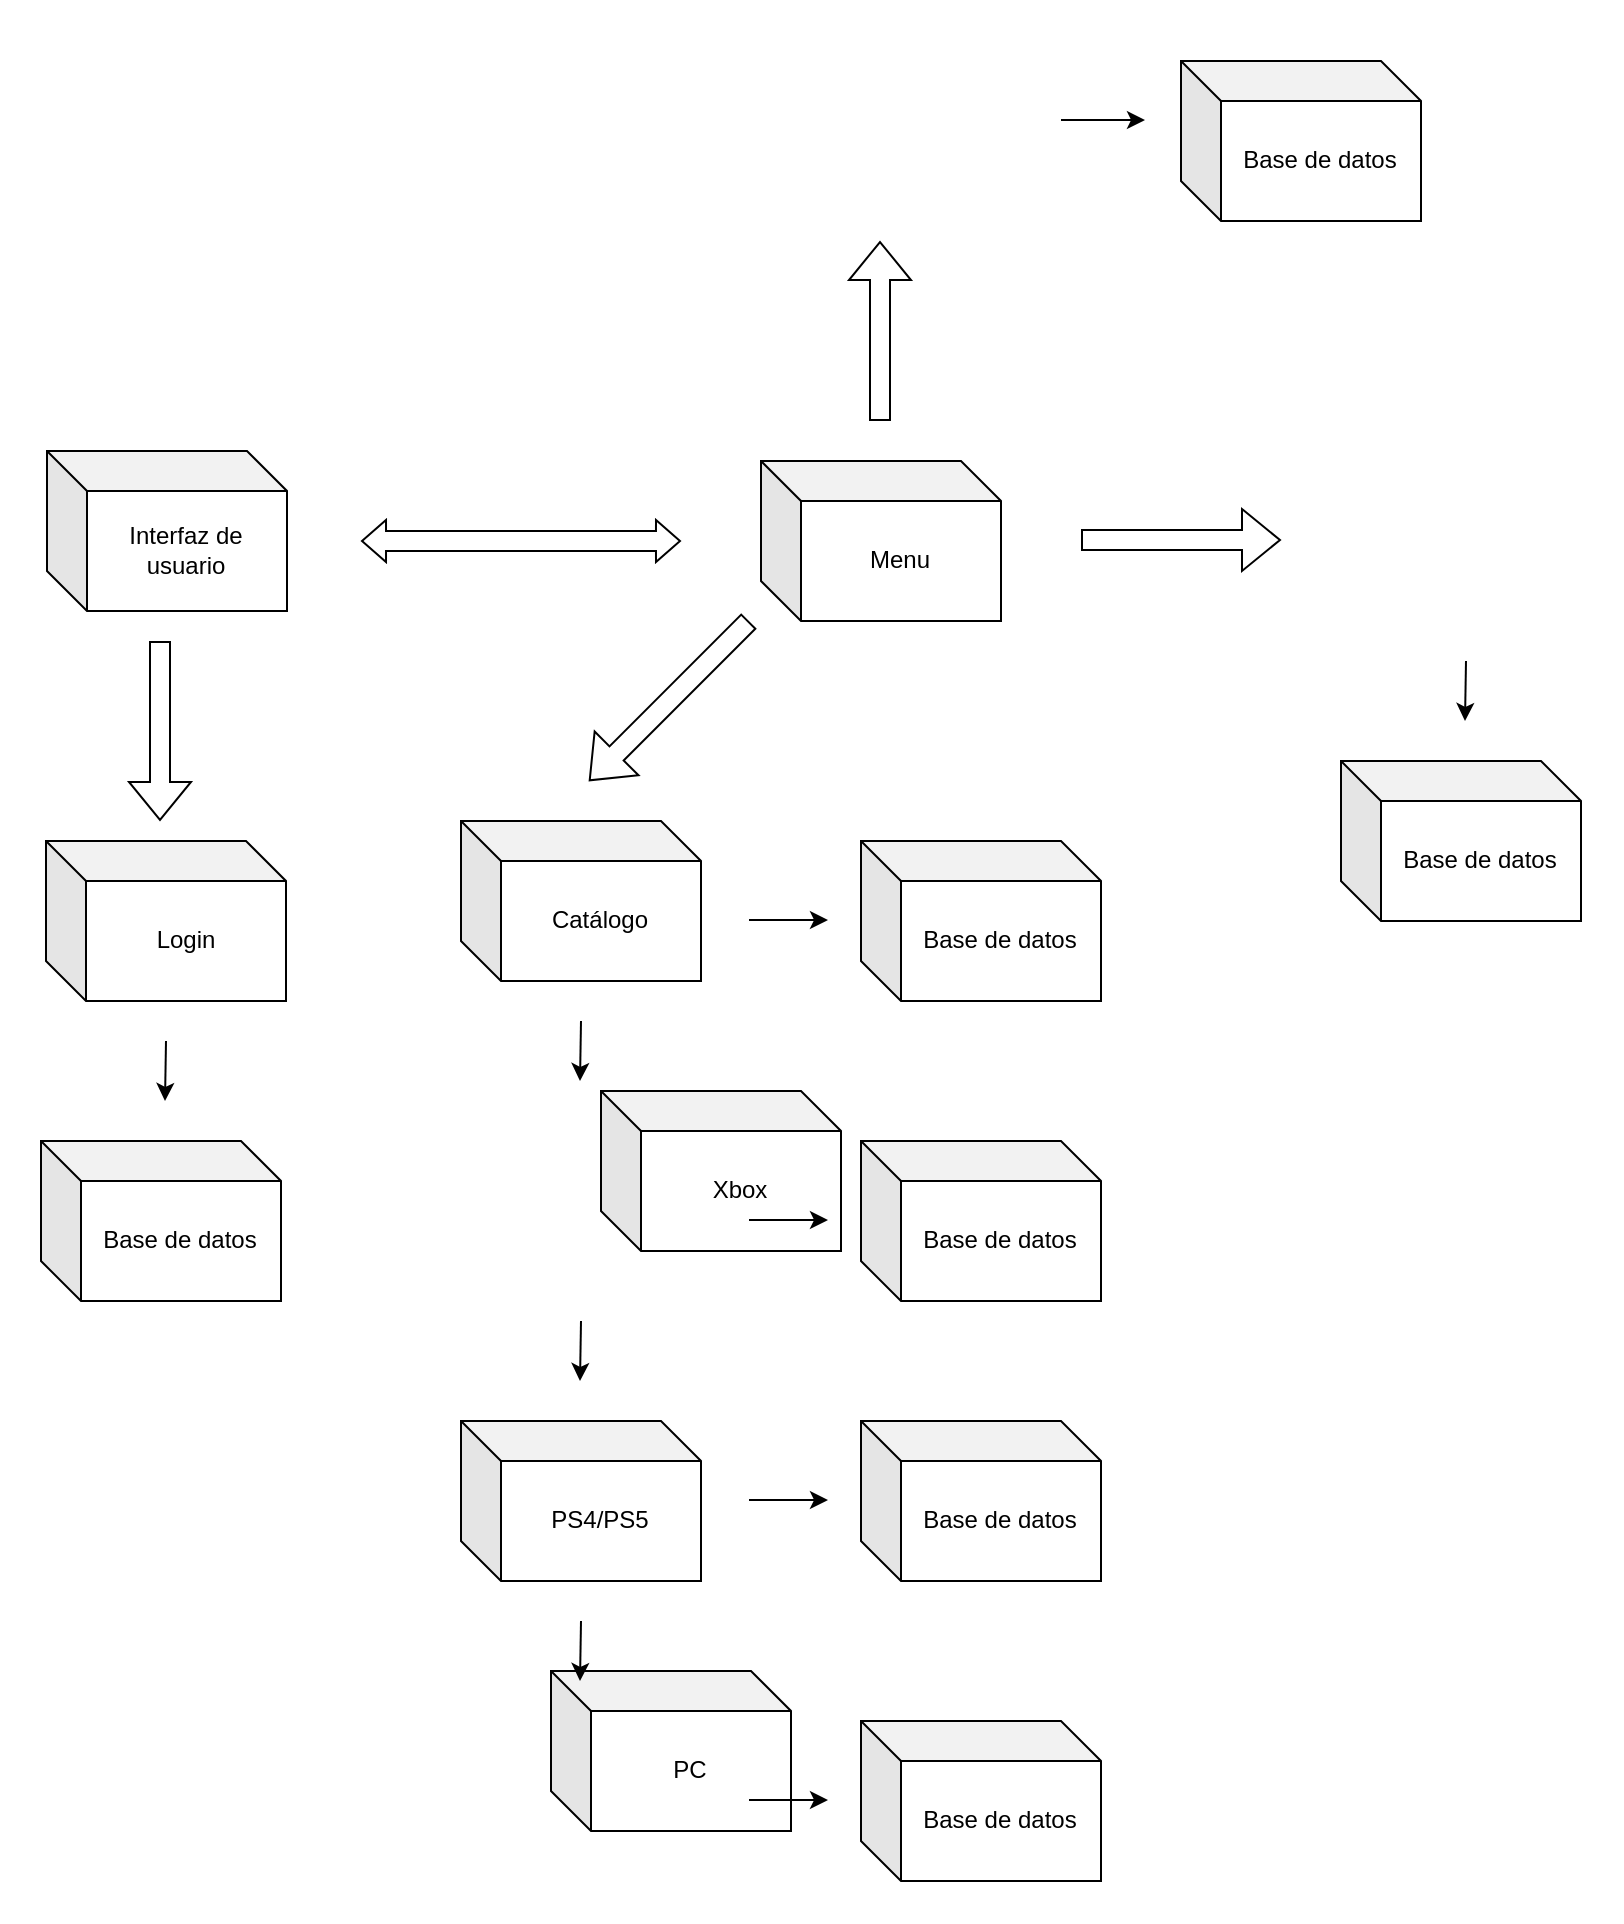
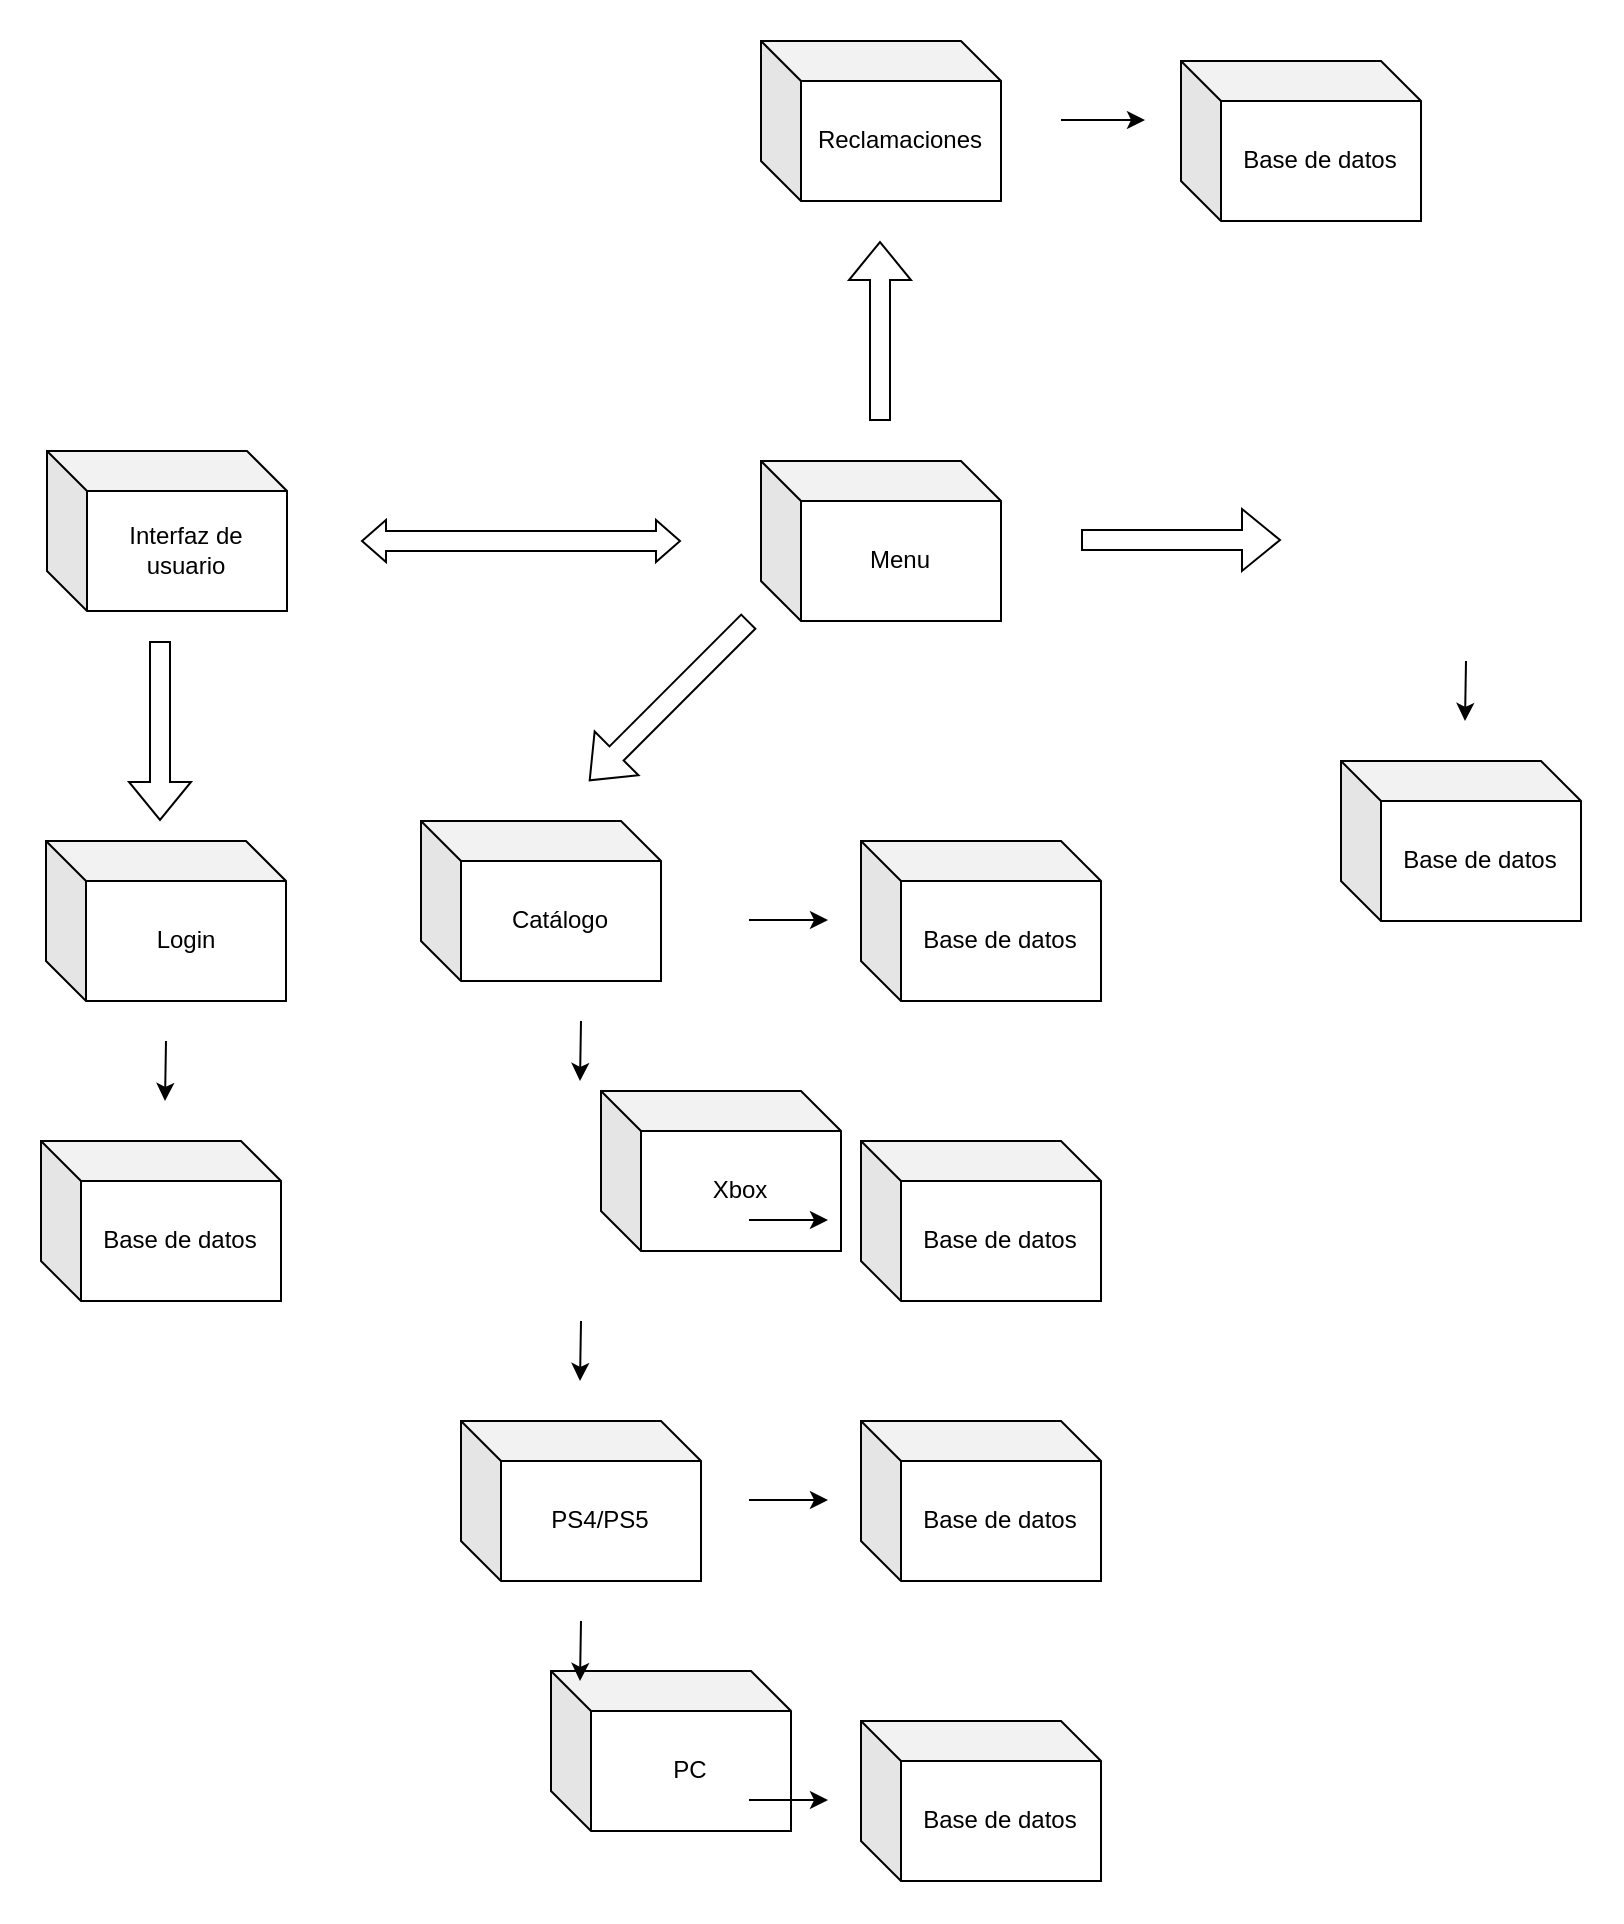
node "Reclamaciones": added
node "Catálogo": moved (581, 901) -> (541, 901)
